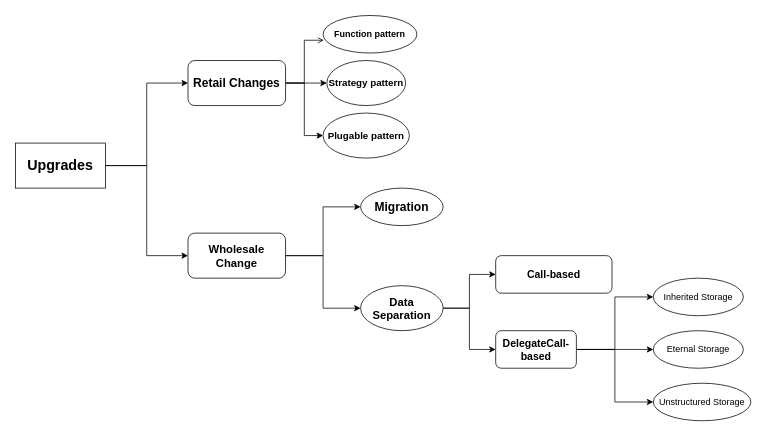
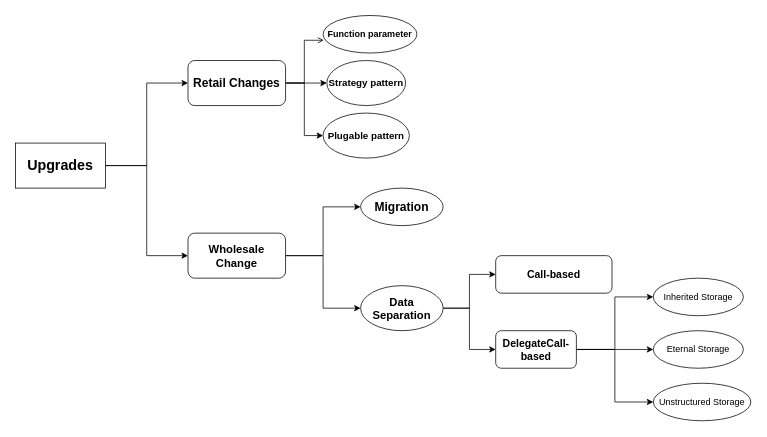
node "Function pattern": label "Function pattern" -> "Function parameter"
